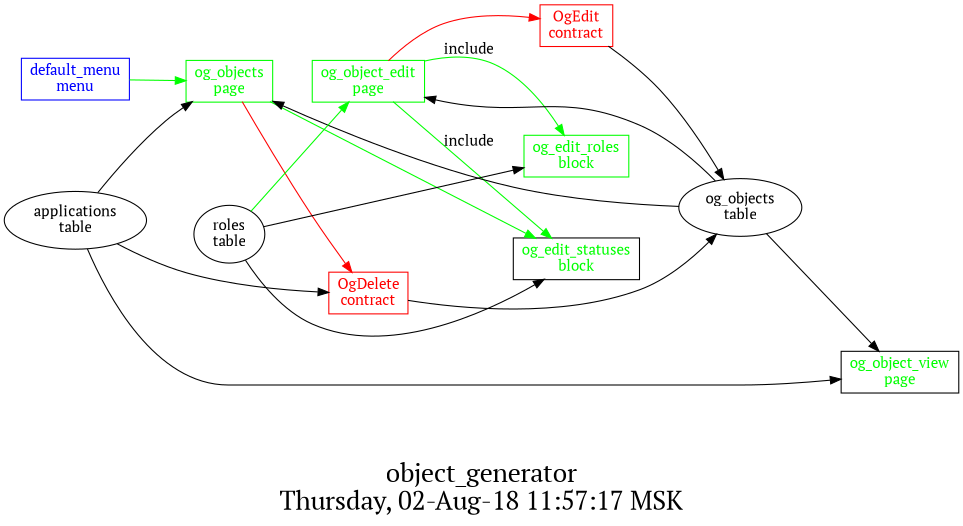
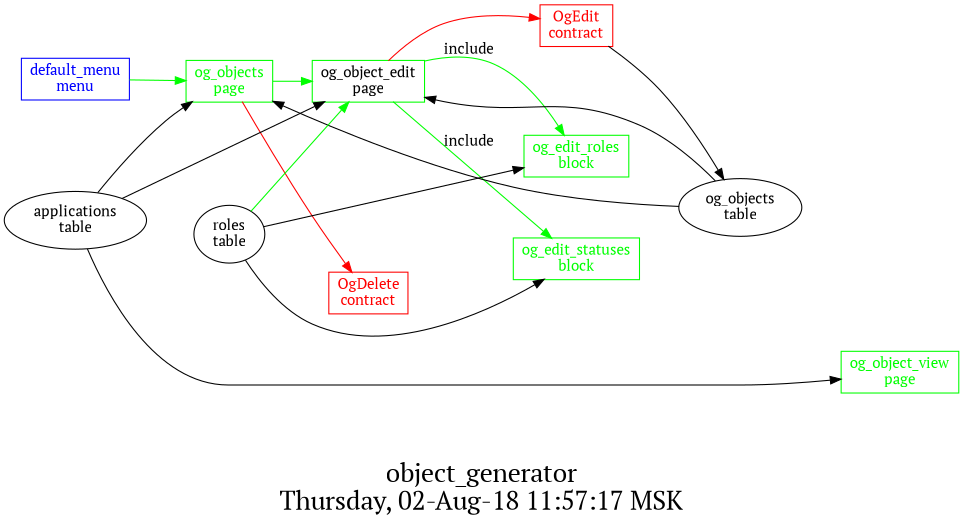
node "og_object_edit page": fontcolor green -> black
edge "og_objects page" -> "og_edit_statuses block": now "og_objects page" -> "og_object_edit page"
node "og_edit_statuses block": color black -> green
edge "applications table" -> "OgDelete contract": now "applications table" -> "og_object_edit page"
edge "og_objects table" -> "og_object_view page": removed
edge "OgDelete contract" -> "og_objects table": removed
node "og_object_view page": color black -> green
